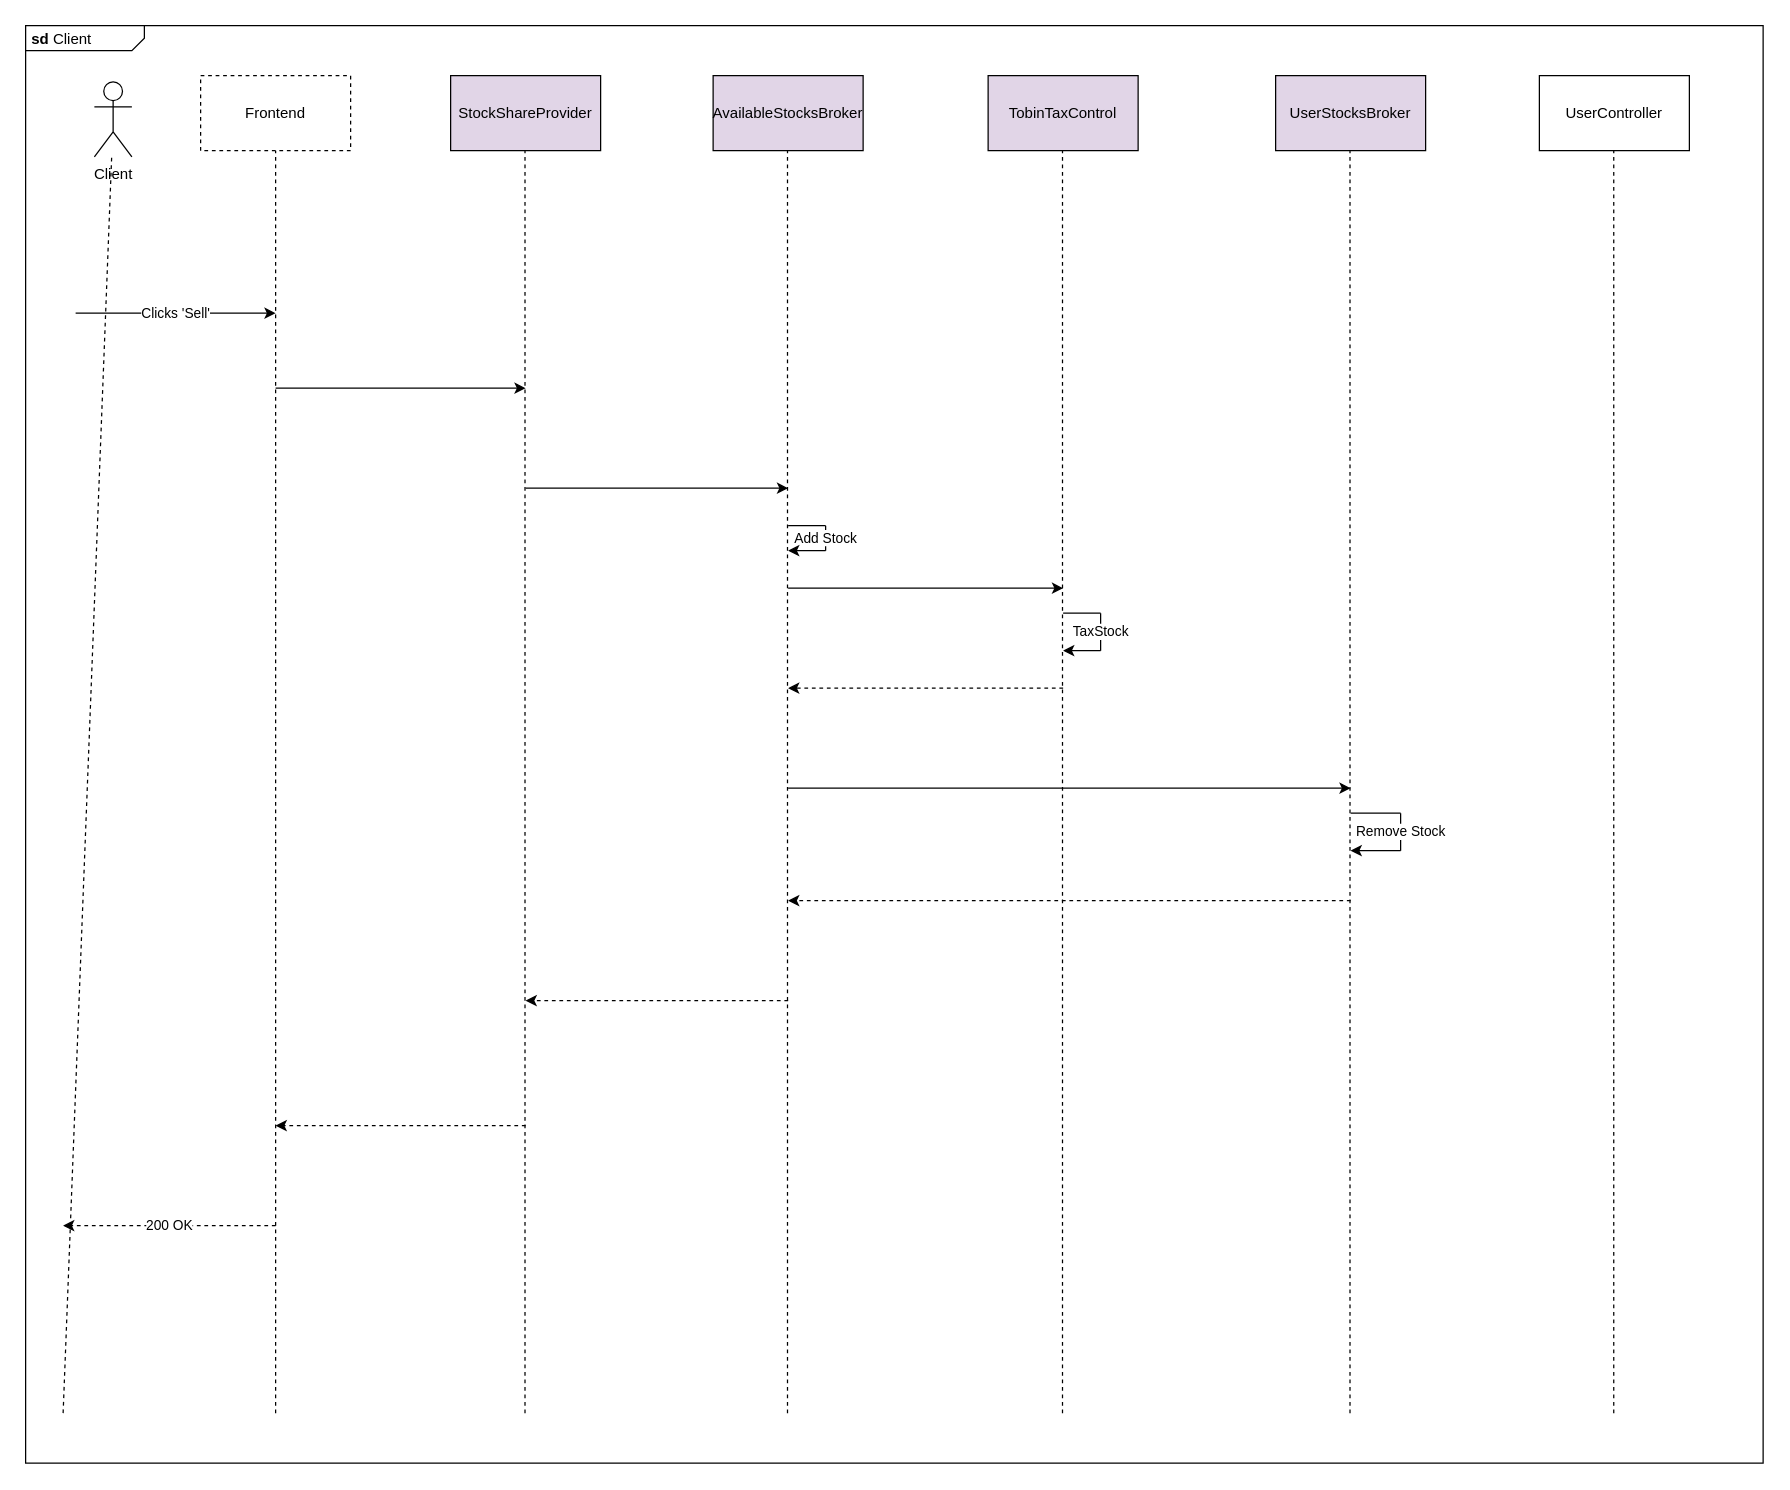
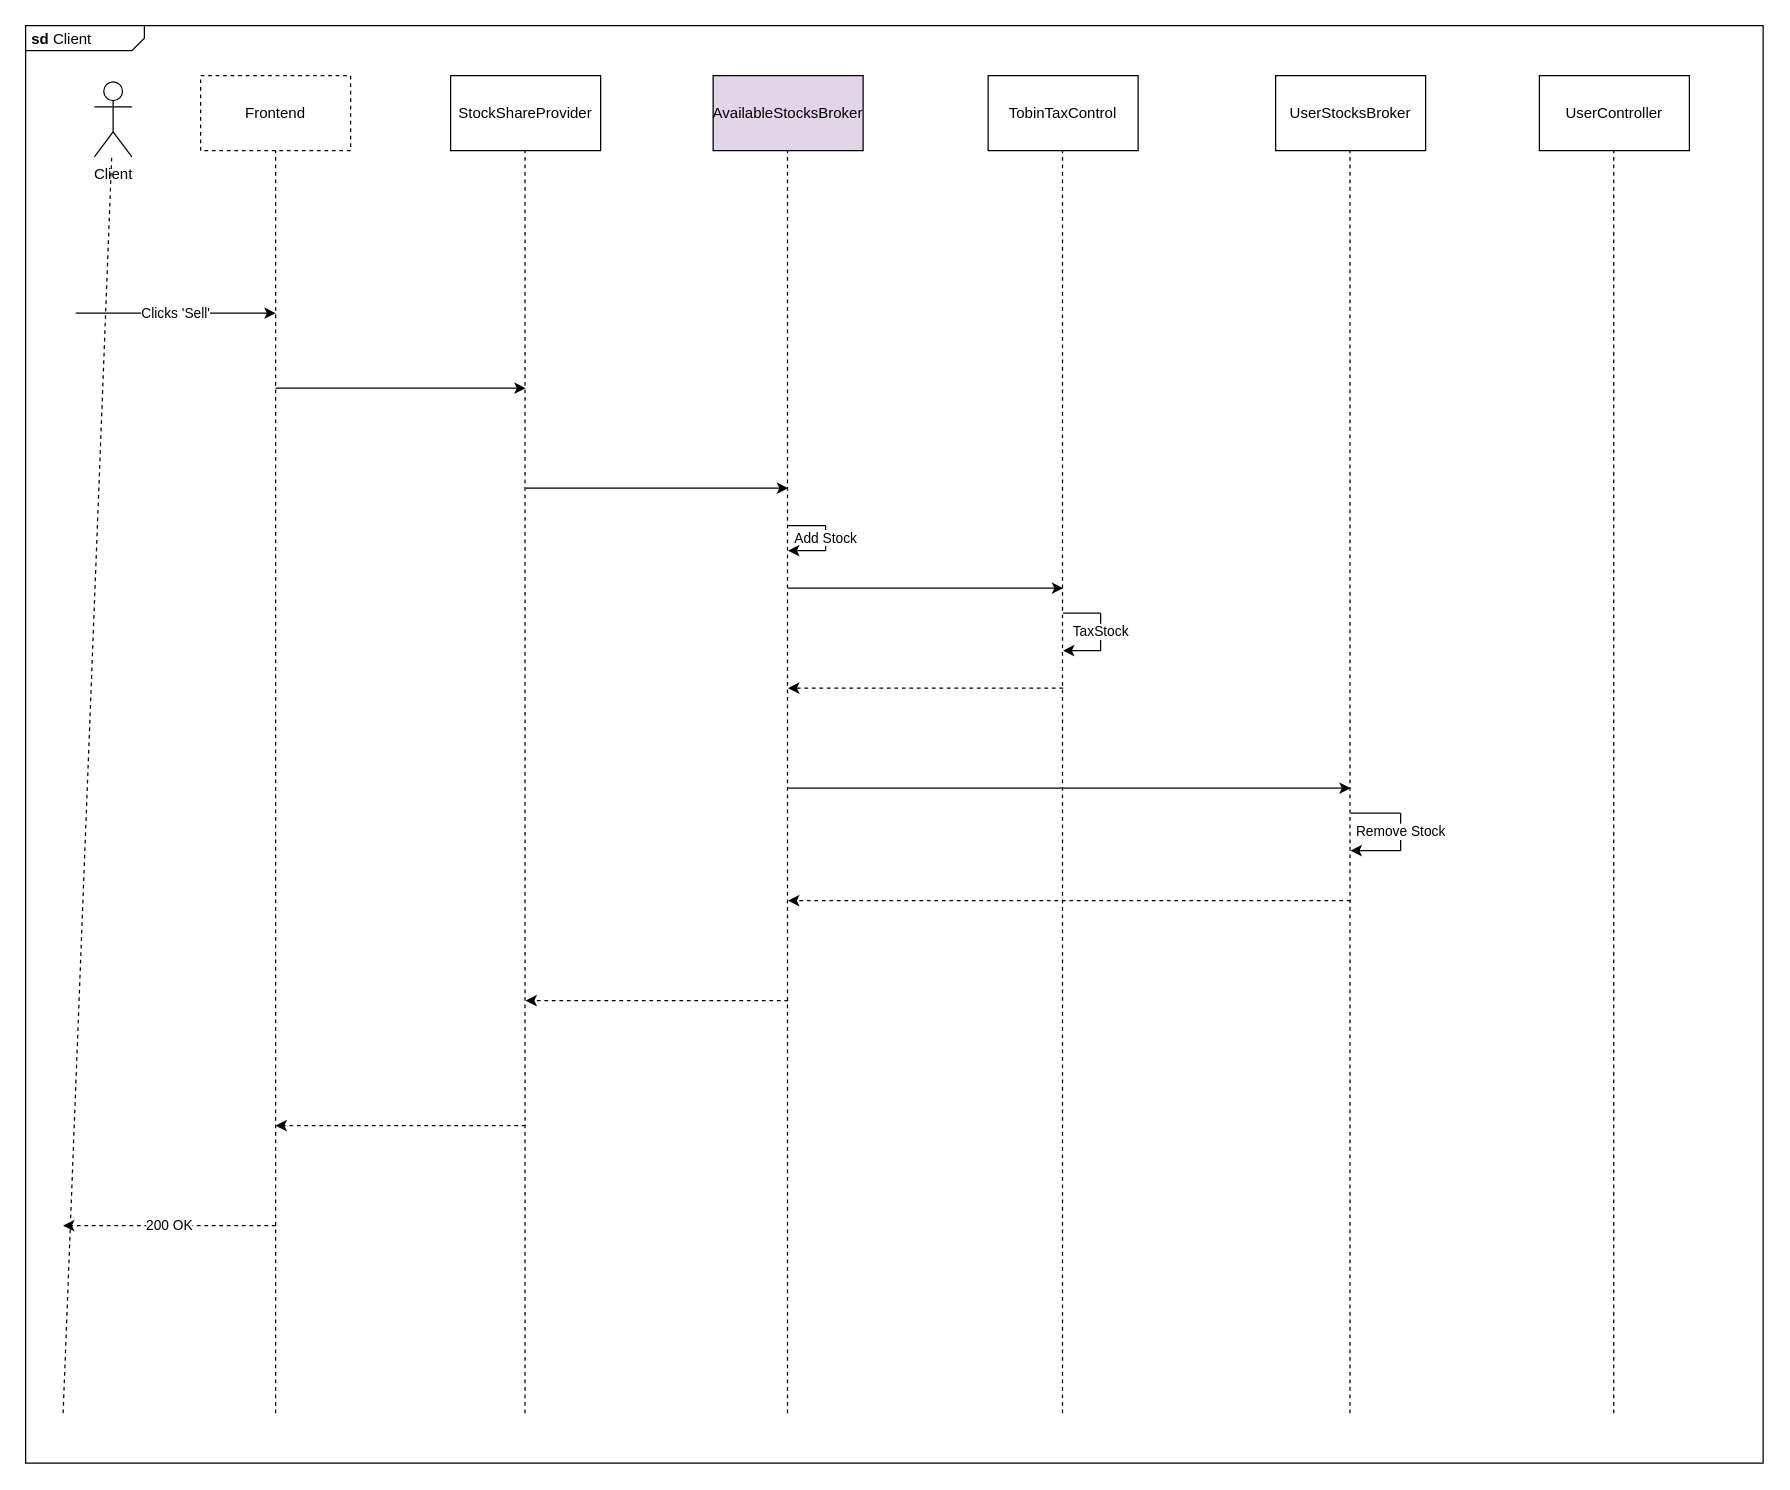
node "StockShareProvider": fillcolor #e1d5e7 -> #ffffff
node "TobinTaxControl": fillcolor #e1d5e7 -> #ffffff
node "UserStocksBroker": fillcolor #e1d5e7 -> #ffffff
